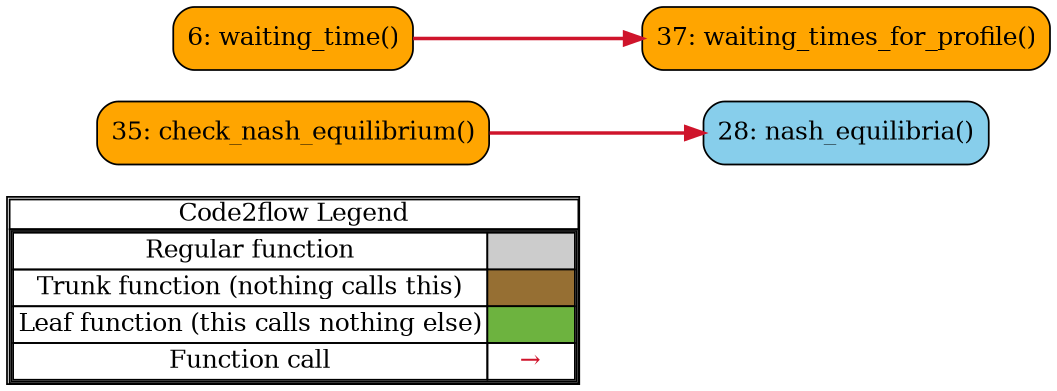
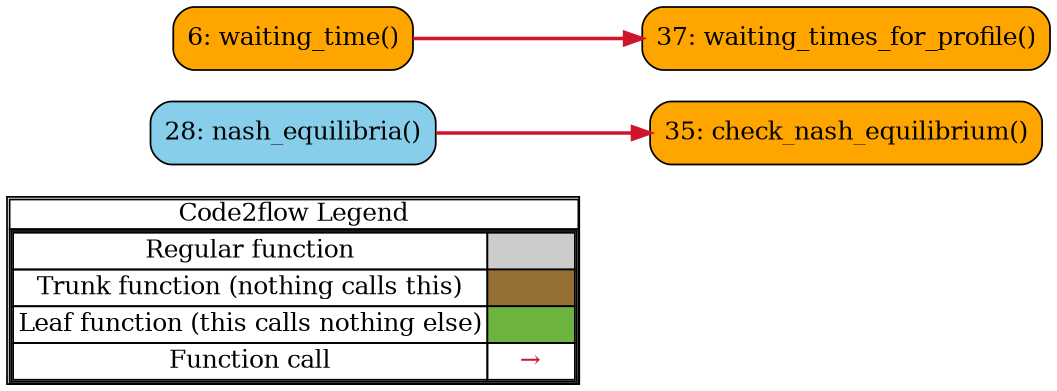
edge "35: check_nash_equilibrium()" -> "28: nash_equilibria()": reversed
